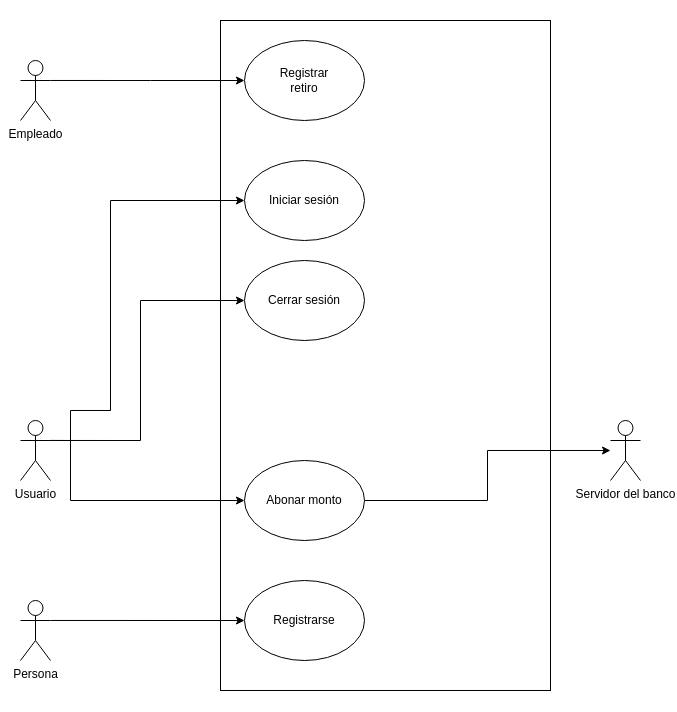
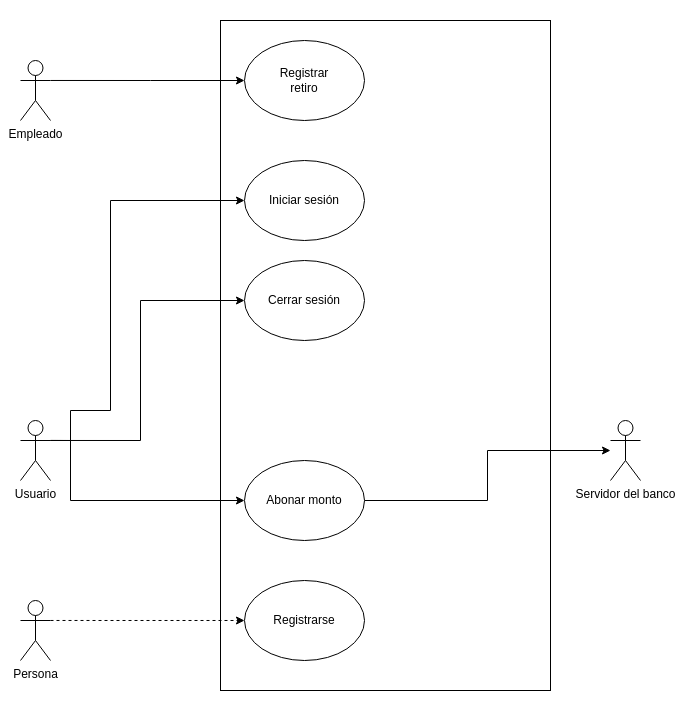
edge "Persona" -> "Registrarse": style solid -> dashed
